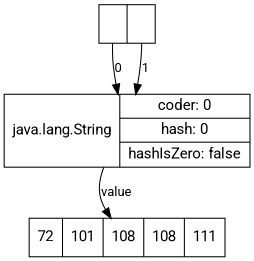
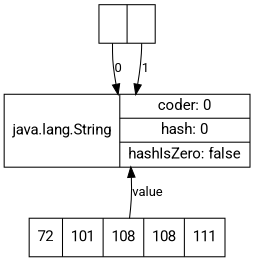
edge "java.lang.String" -> "72": reversed
